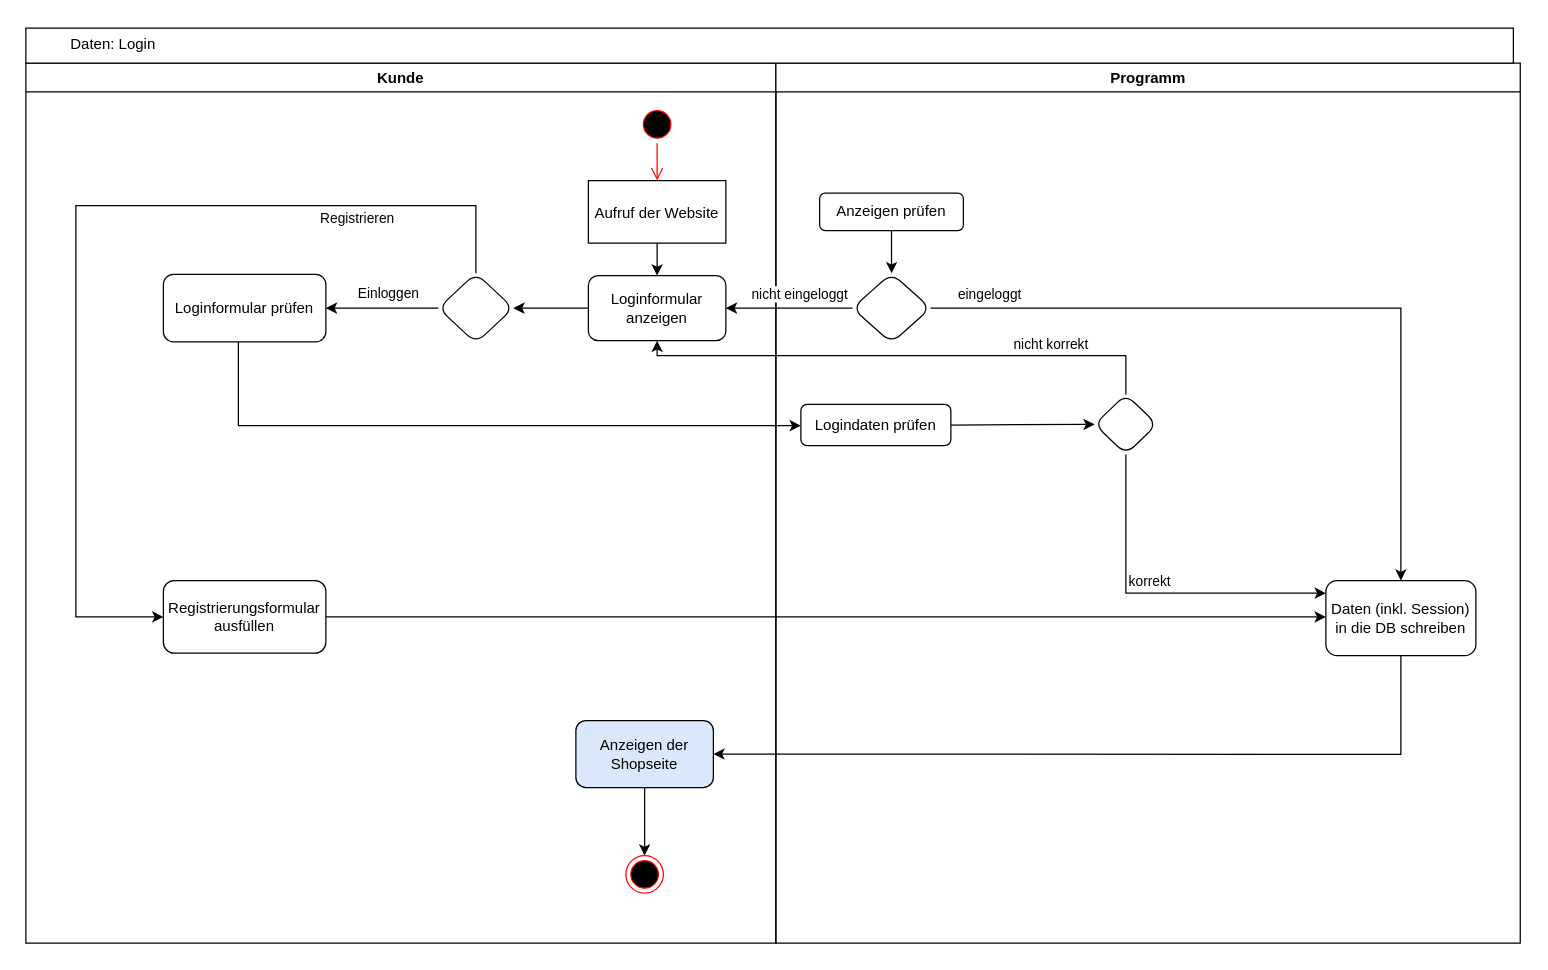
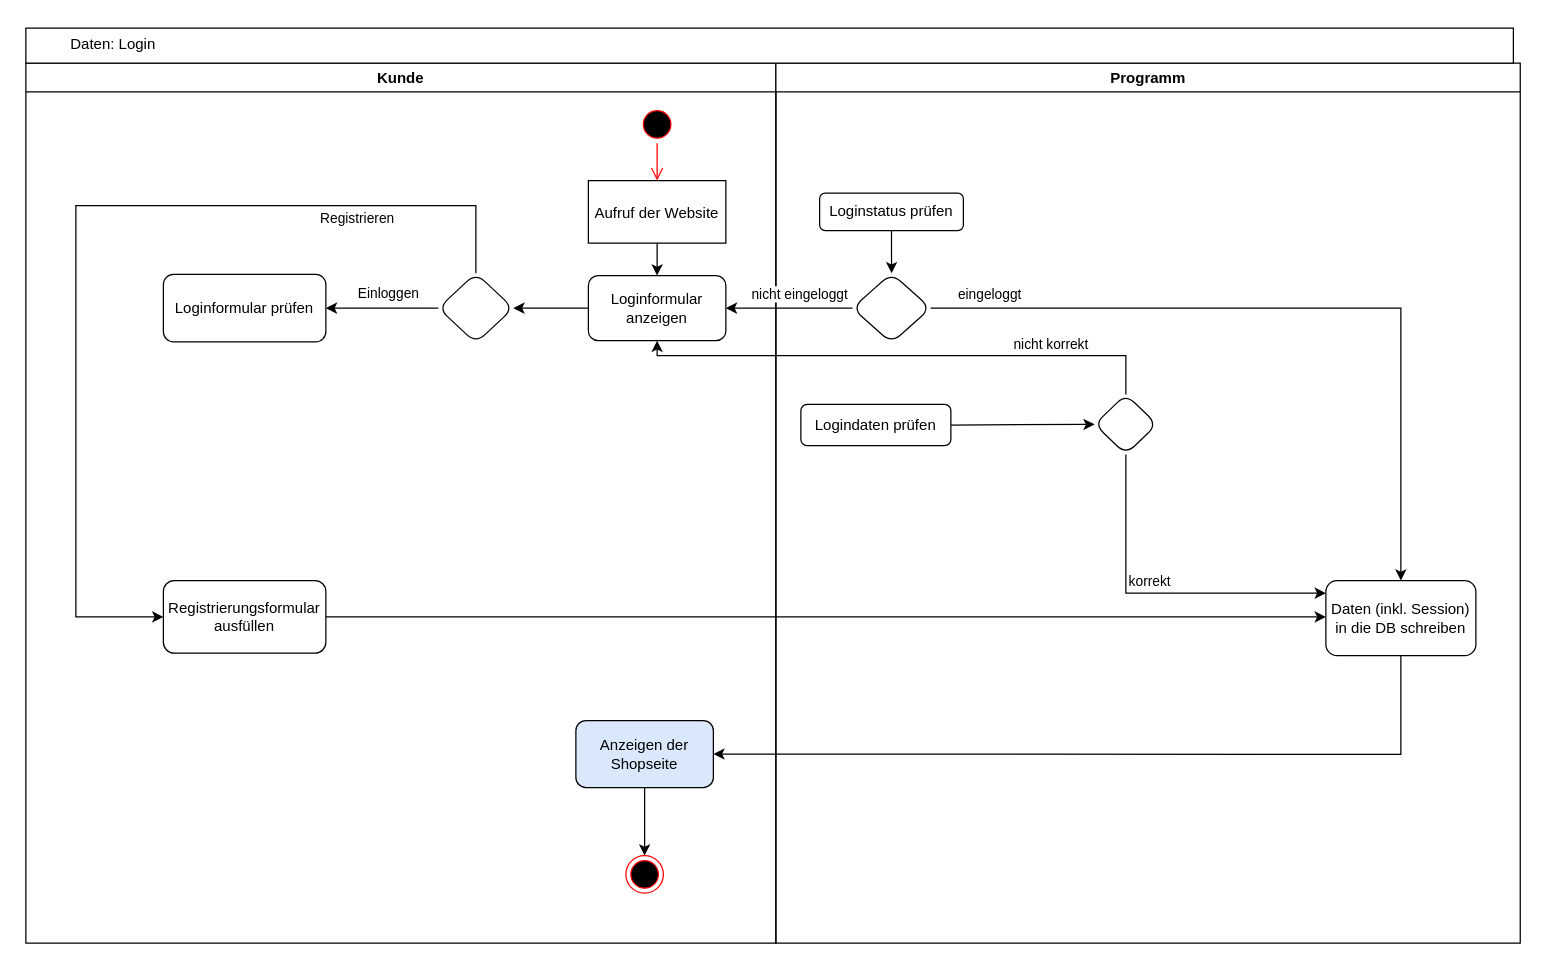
node "Anzeigen prüfen": label "Anzeigen prüfen" -> "Loginstatus prüfen"
edge "Loginformular prüfen" -> "Logindaten prüfen": removed
